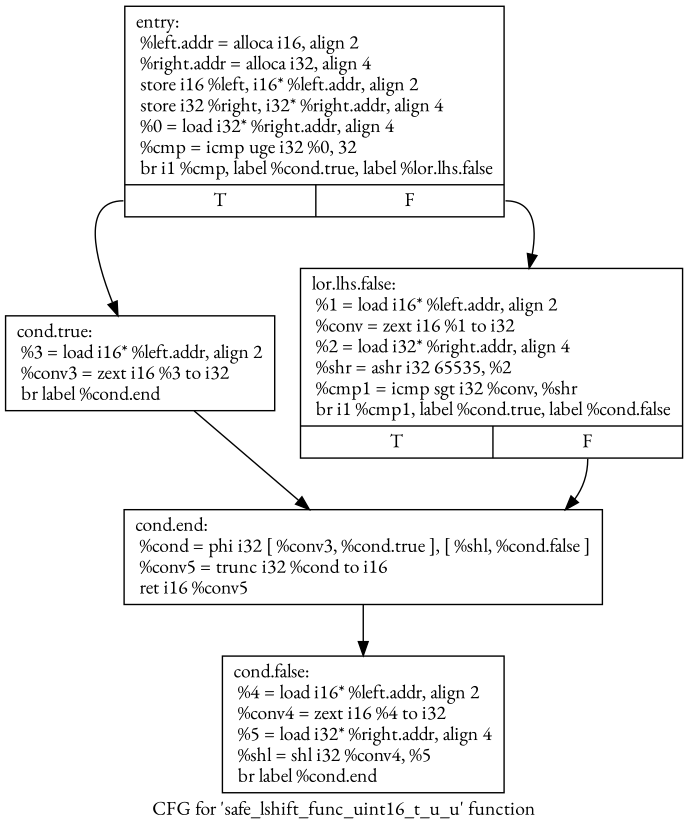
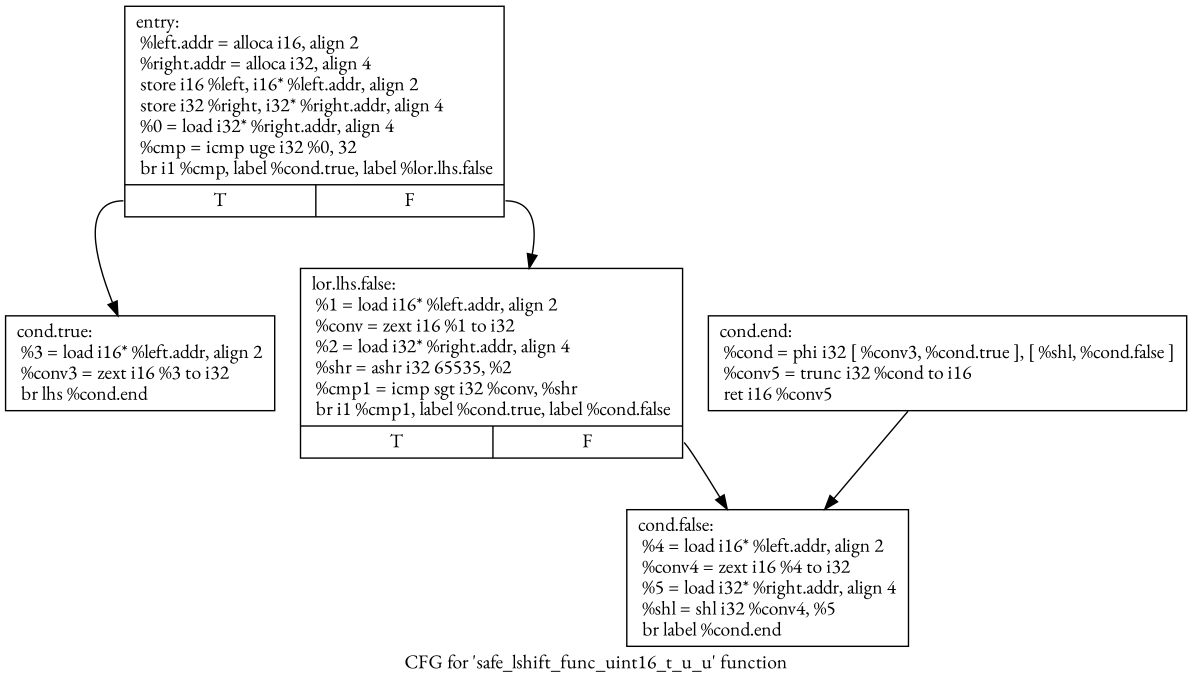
node "cond.true:": text "br label %cond.end" -> "br lhs %cond.end"
edge "cond.true:" -> "cond.end:": removed
edge "lor.lhs.false:" -> "cond.end:": now "lor.lhs.false:" -> "cond.false:"
